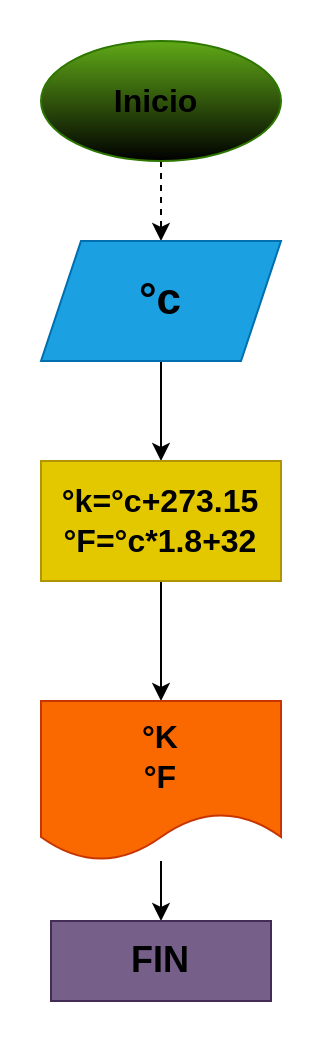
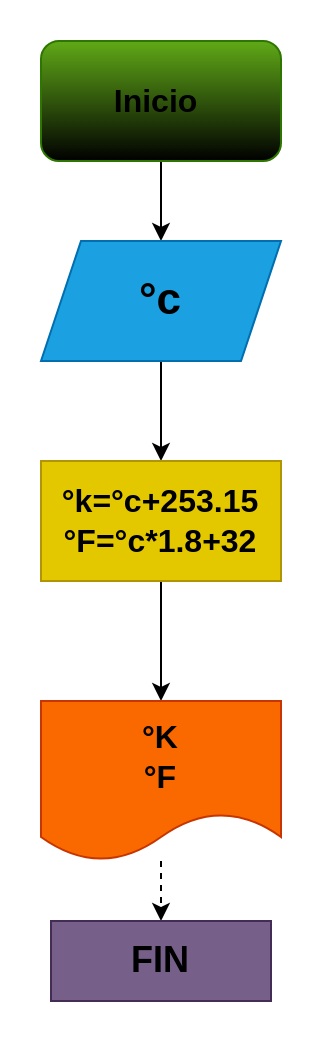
node "Inicio": shape ellipse -> rounded rectangle
edge "Inicio" -> "°c": style dashed -> solid
node "°k=°c+273.15 °F=°c*1.8+32": label "°k=°c+273.15 °F=°c*1.8+32" -> "°k=°c+253.15 °F=°c*1.8+32"
edge "°K °F" -> "FIN": style solid -> dashed
